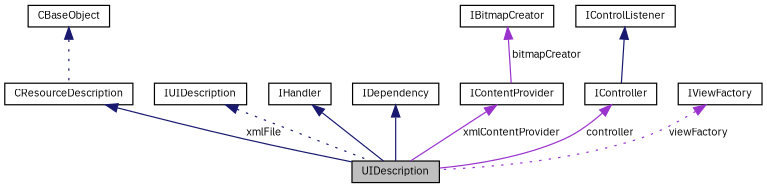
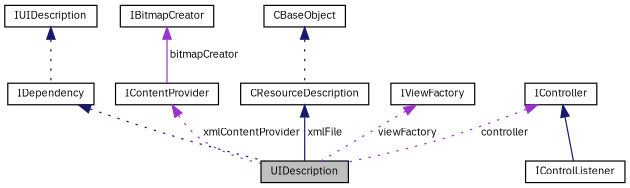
edge "IController" -> "IControlListener": reversed
node "IHandler": removed
edge "UIDescription" -> "IUIDescription": now "IDependency" -> "IUIDescription"
edge "UIDescription" -> "IContentProvider": style solid -> dotted
edge "UIDescription" -> "IDependency": style solid -> dotted
edge "UIDescription" -> "IController": style solid -> dotted
